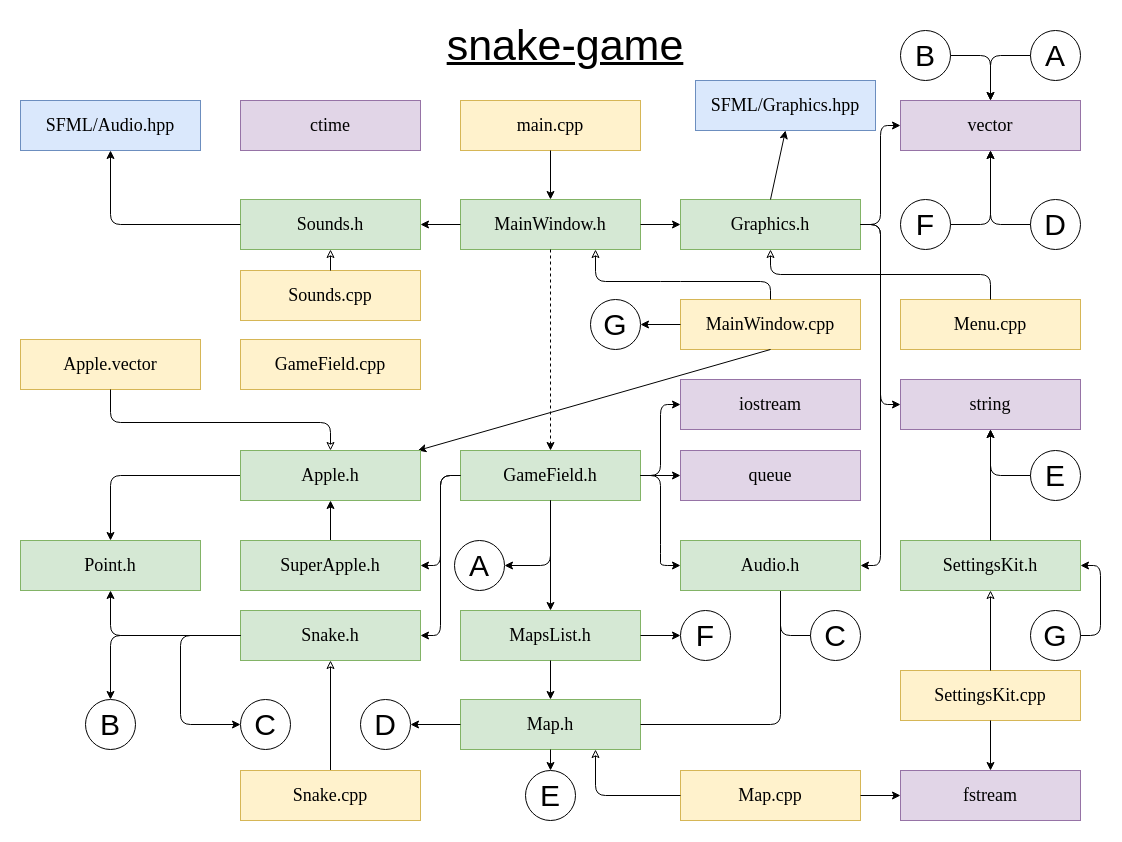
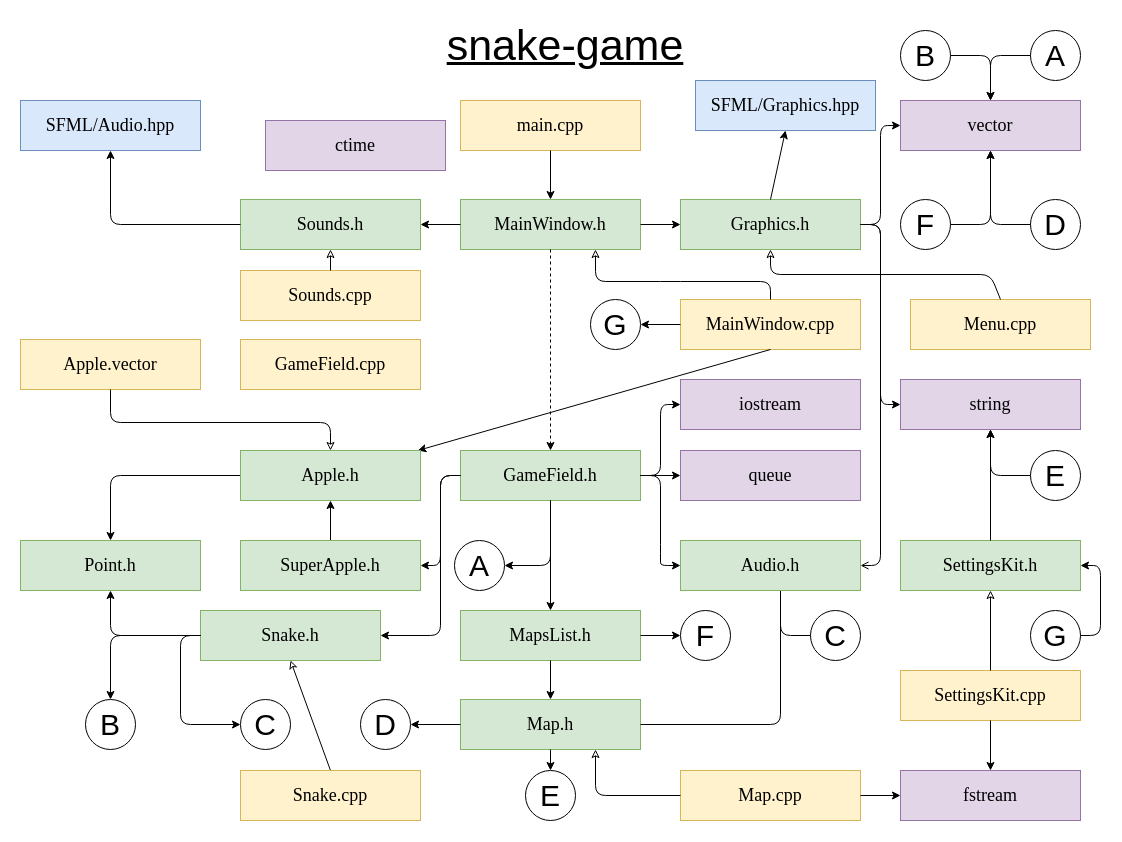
node "ctime": moved (331, 126) -> (356, 146)
node "Menu.cpp": moved (991, 325) -> (1001, 325)
edge "Graphics.h" -> "Audio.h": arrowhead classic -> open
node "Snake.h": moved (331, 636) -> (291, 636)
